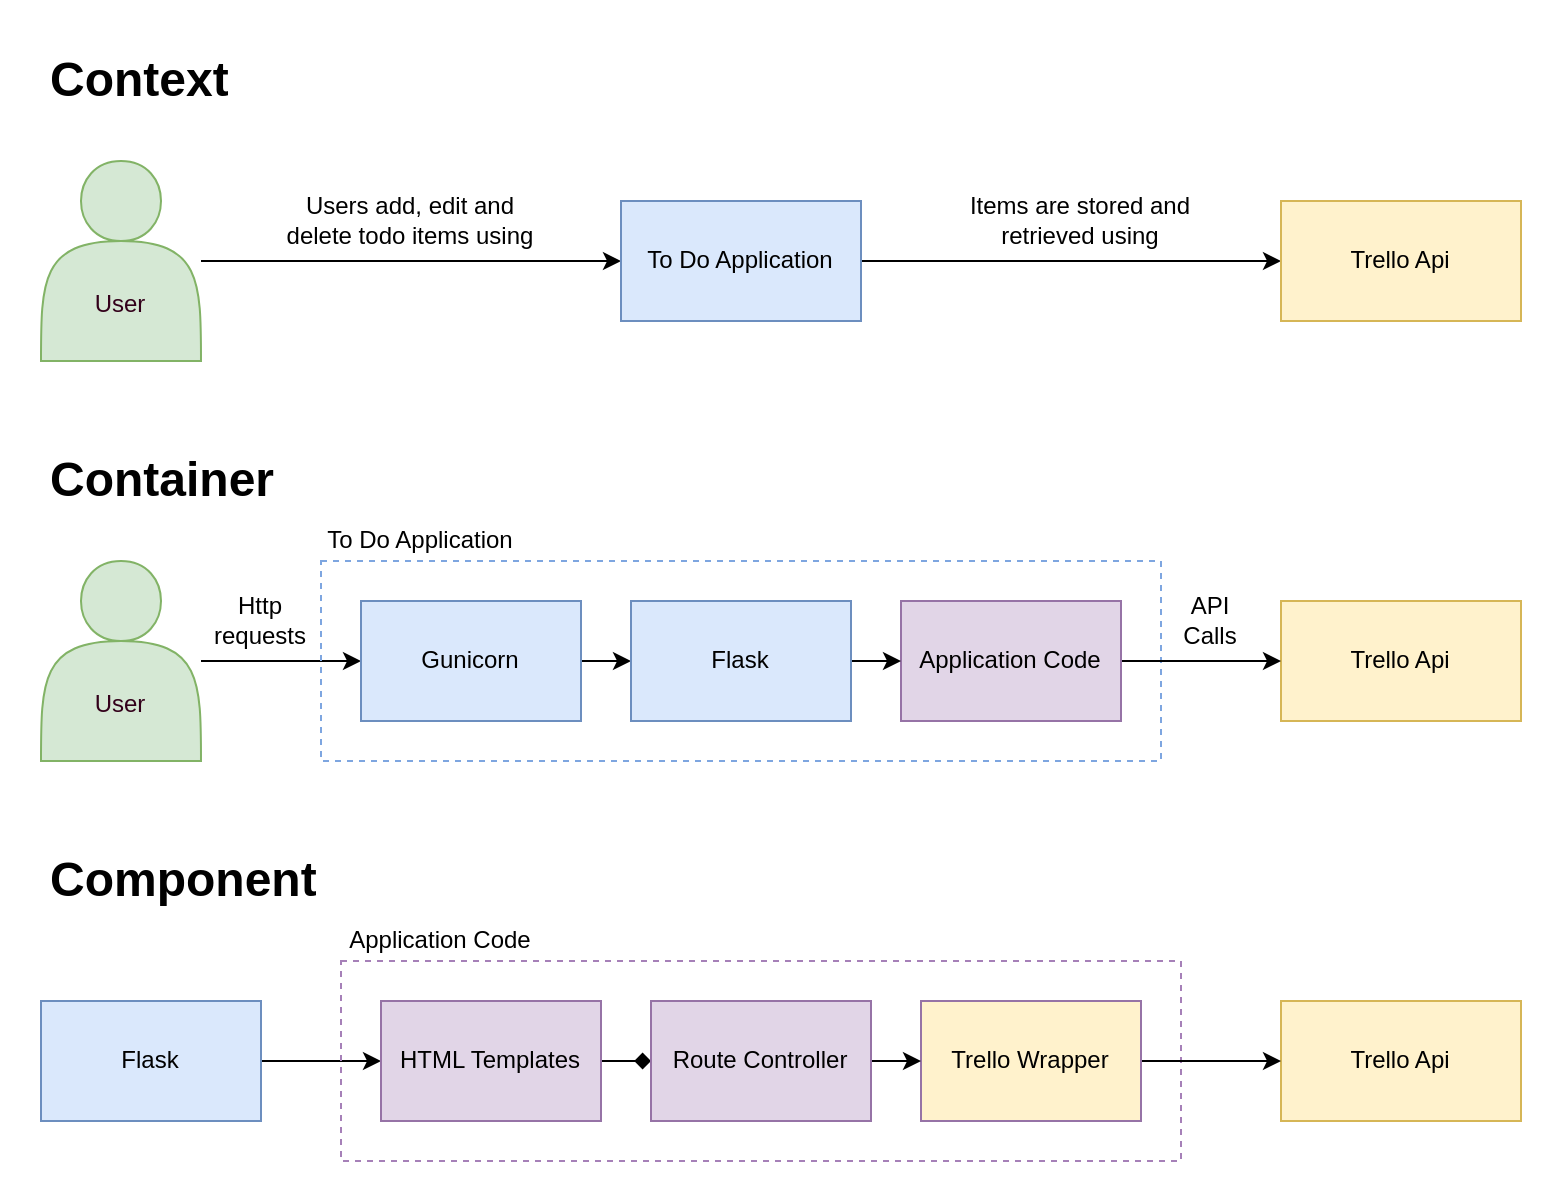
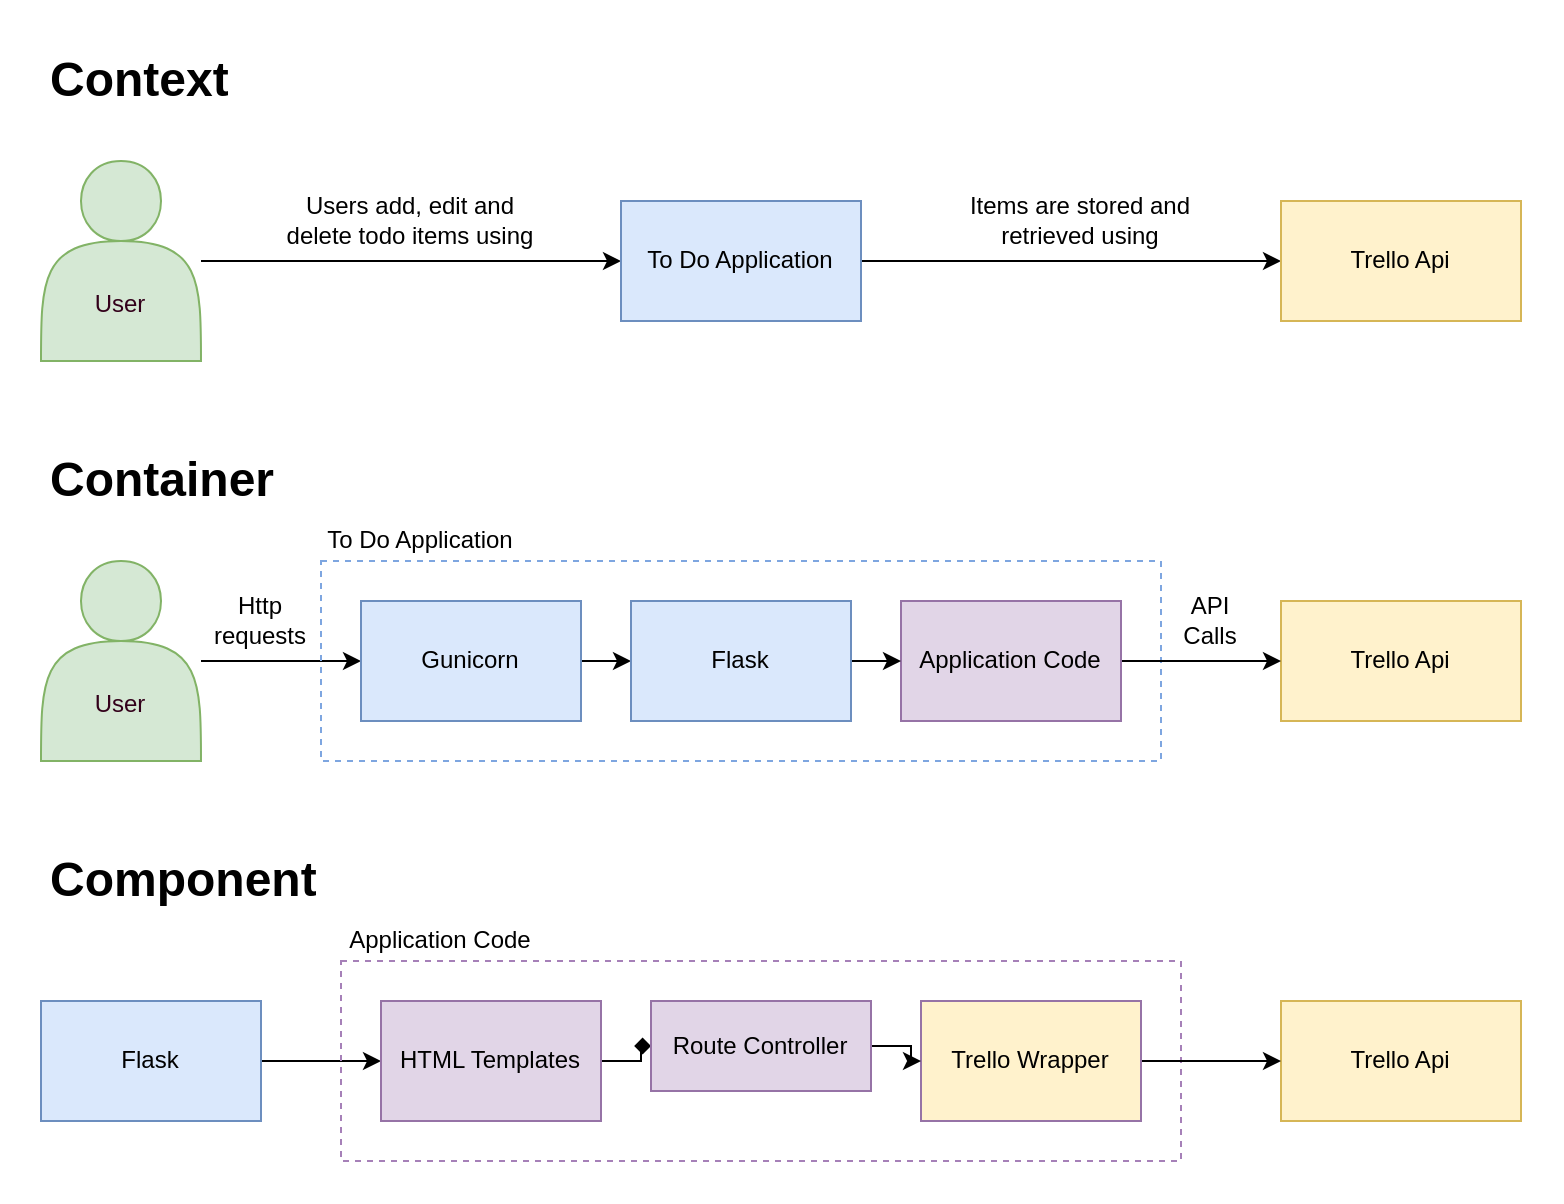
node "Route Controller": size 220x120 -> 220x90
